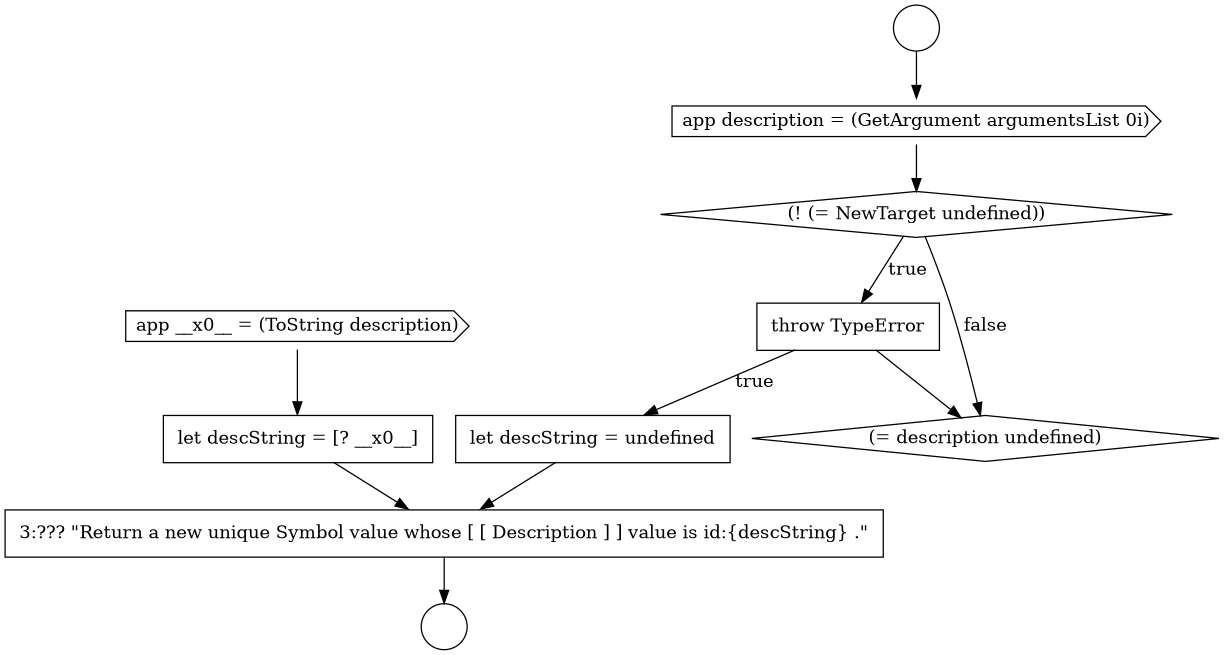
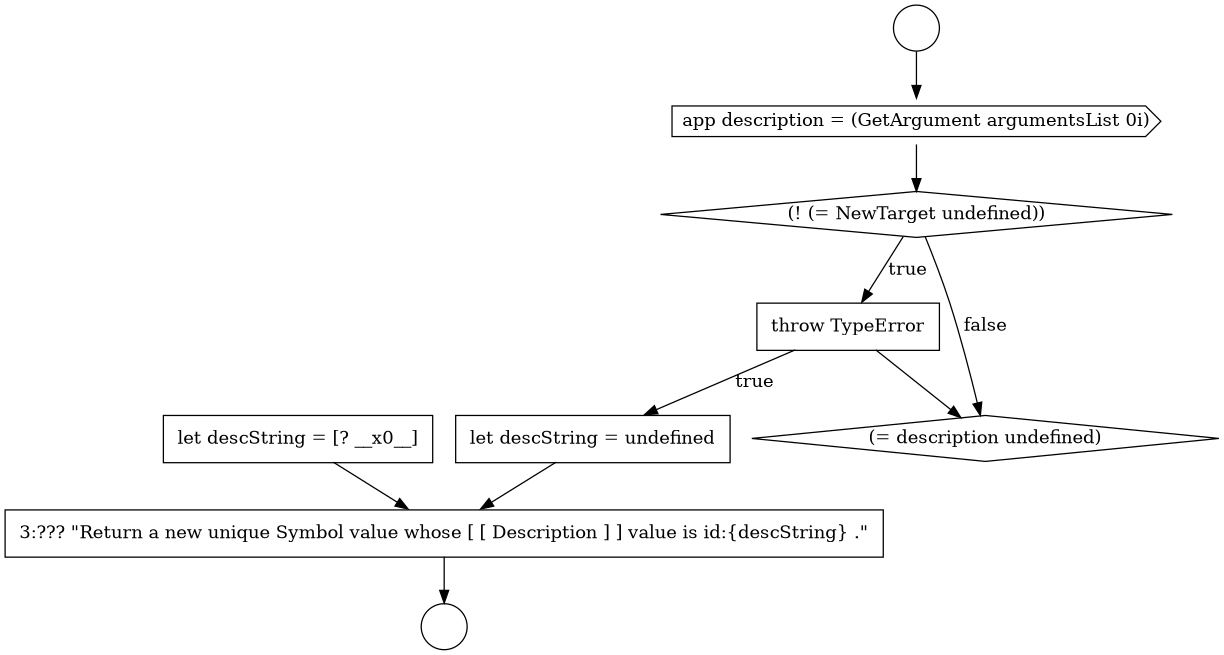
node "app __x0__ = (ToString description)": removed
